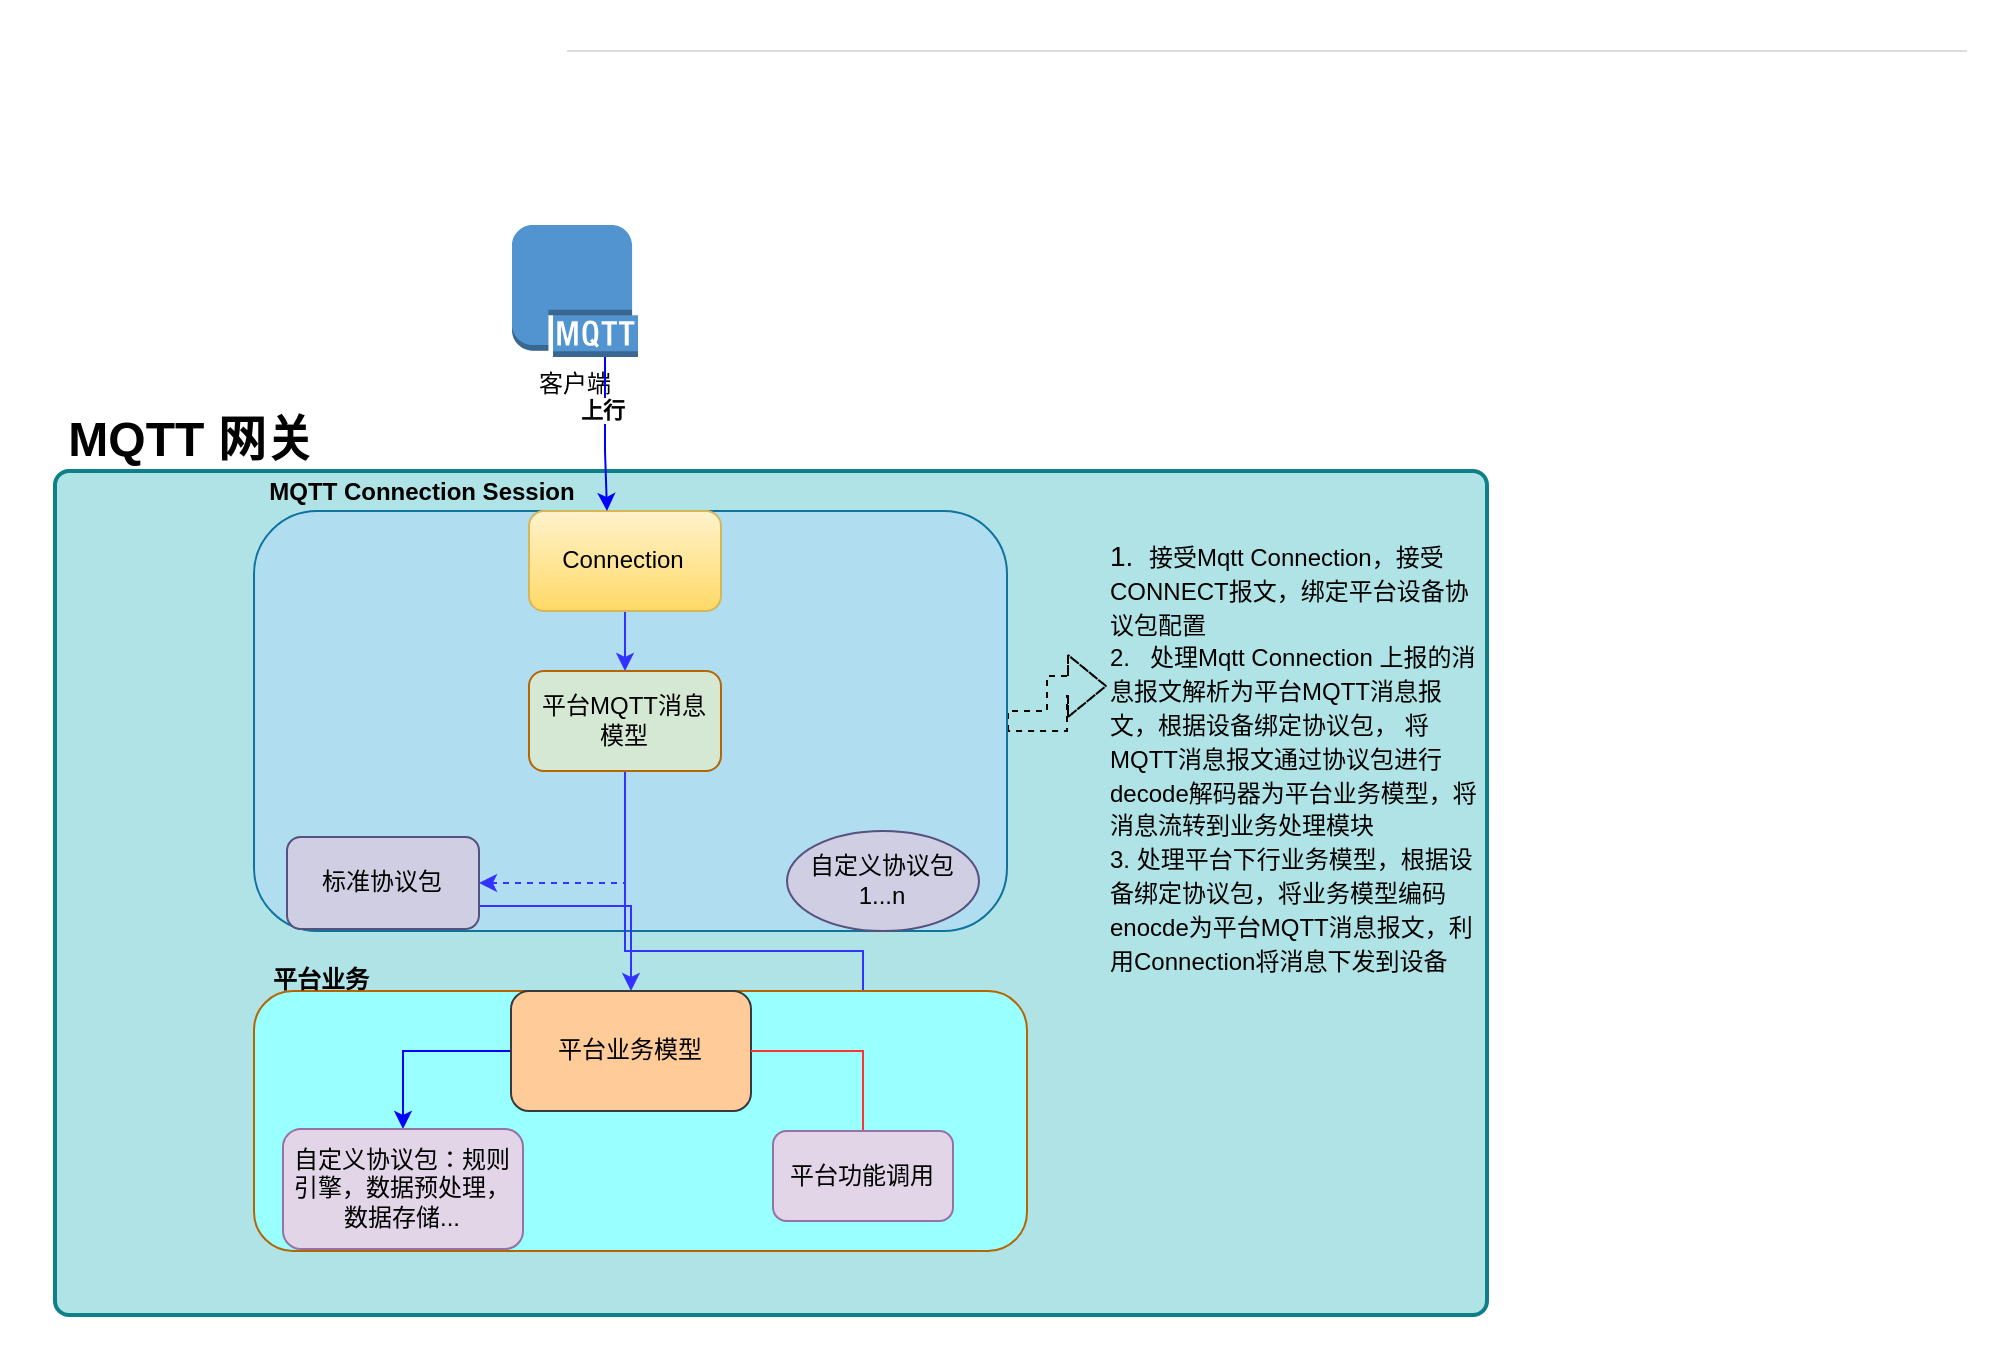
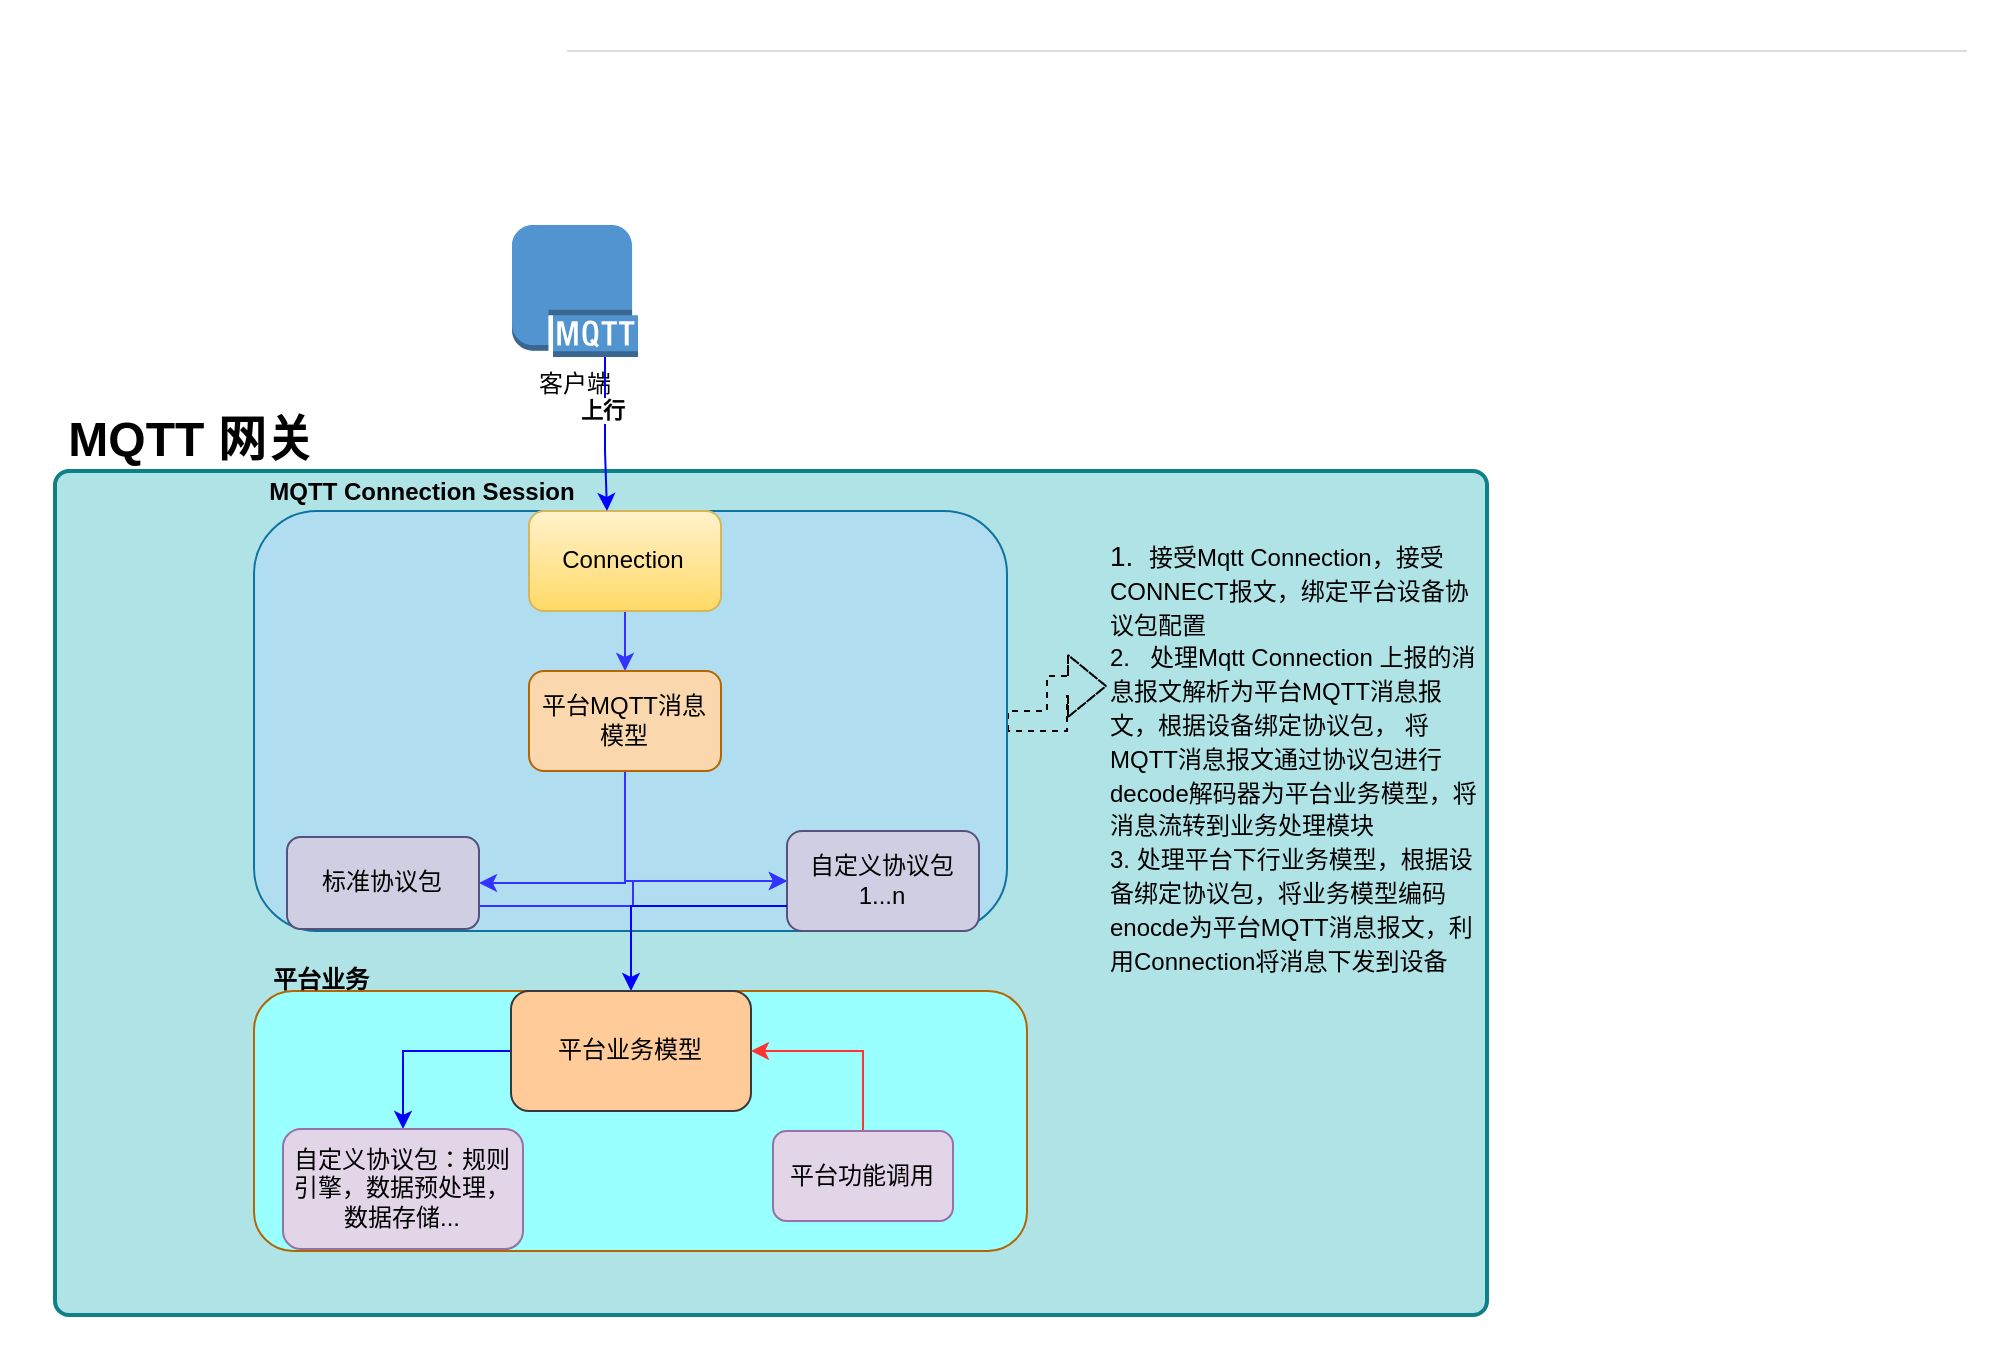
node "平台MQTT消息 模型": fillcolor #d5e8d4 -> #fad7ac
node "自定义协议包 1...n": shape ellipse -> rounded rectangle
edge "平台MQTT消息 模型" -> "标准协议包": style dashed -> solid
edge "标准协议包" -> "平台业务模型": now "标准协议包" -> "自定义协议包 1...n"
edge "自定义协议包 1...n" -> "平台业务模型": added
edge "平台MQTT消息 模型" -> "平台功能调用": now "平台MQTT消息 模型" -> "自定义协议包 1...n"
edge "平台业务模型" -- "平台功能调用": arrowhead none -> classic
